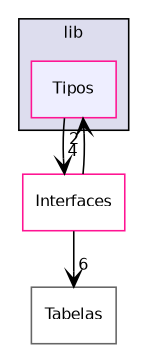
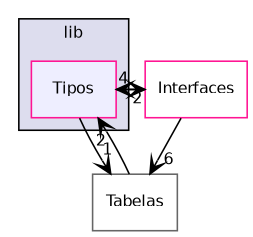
edge "Tipos" -> "Tabelas": added
edge "Tabelas" -> "Tipos": added
